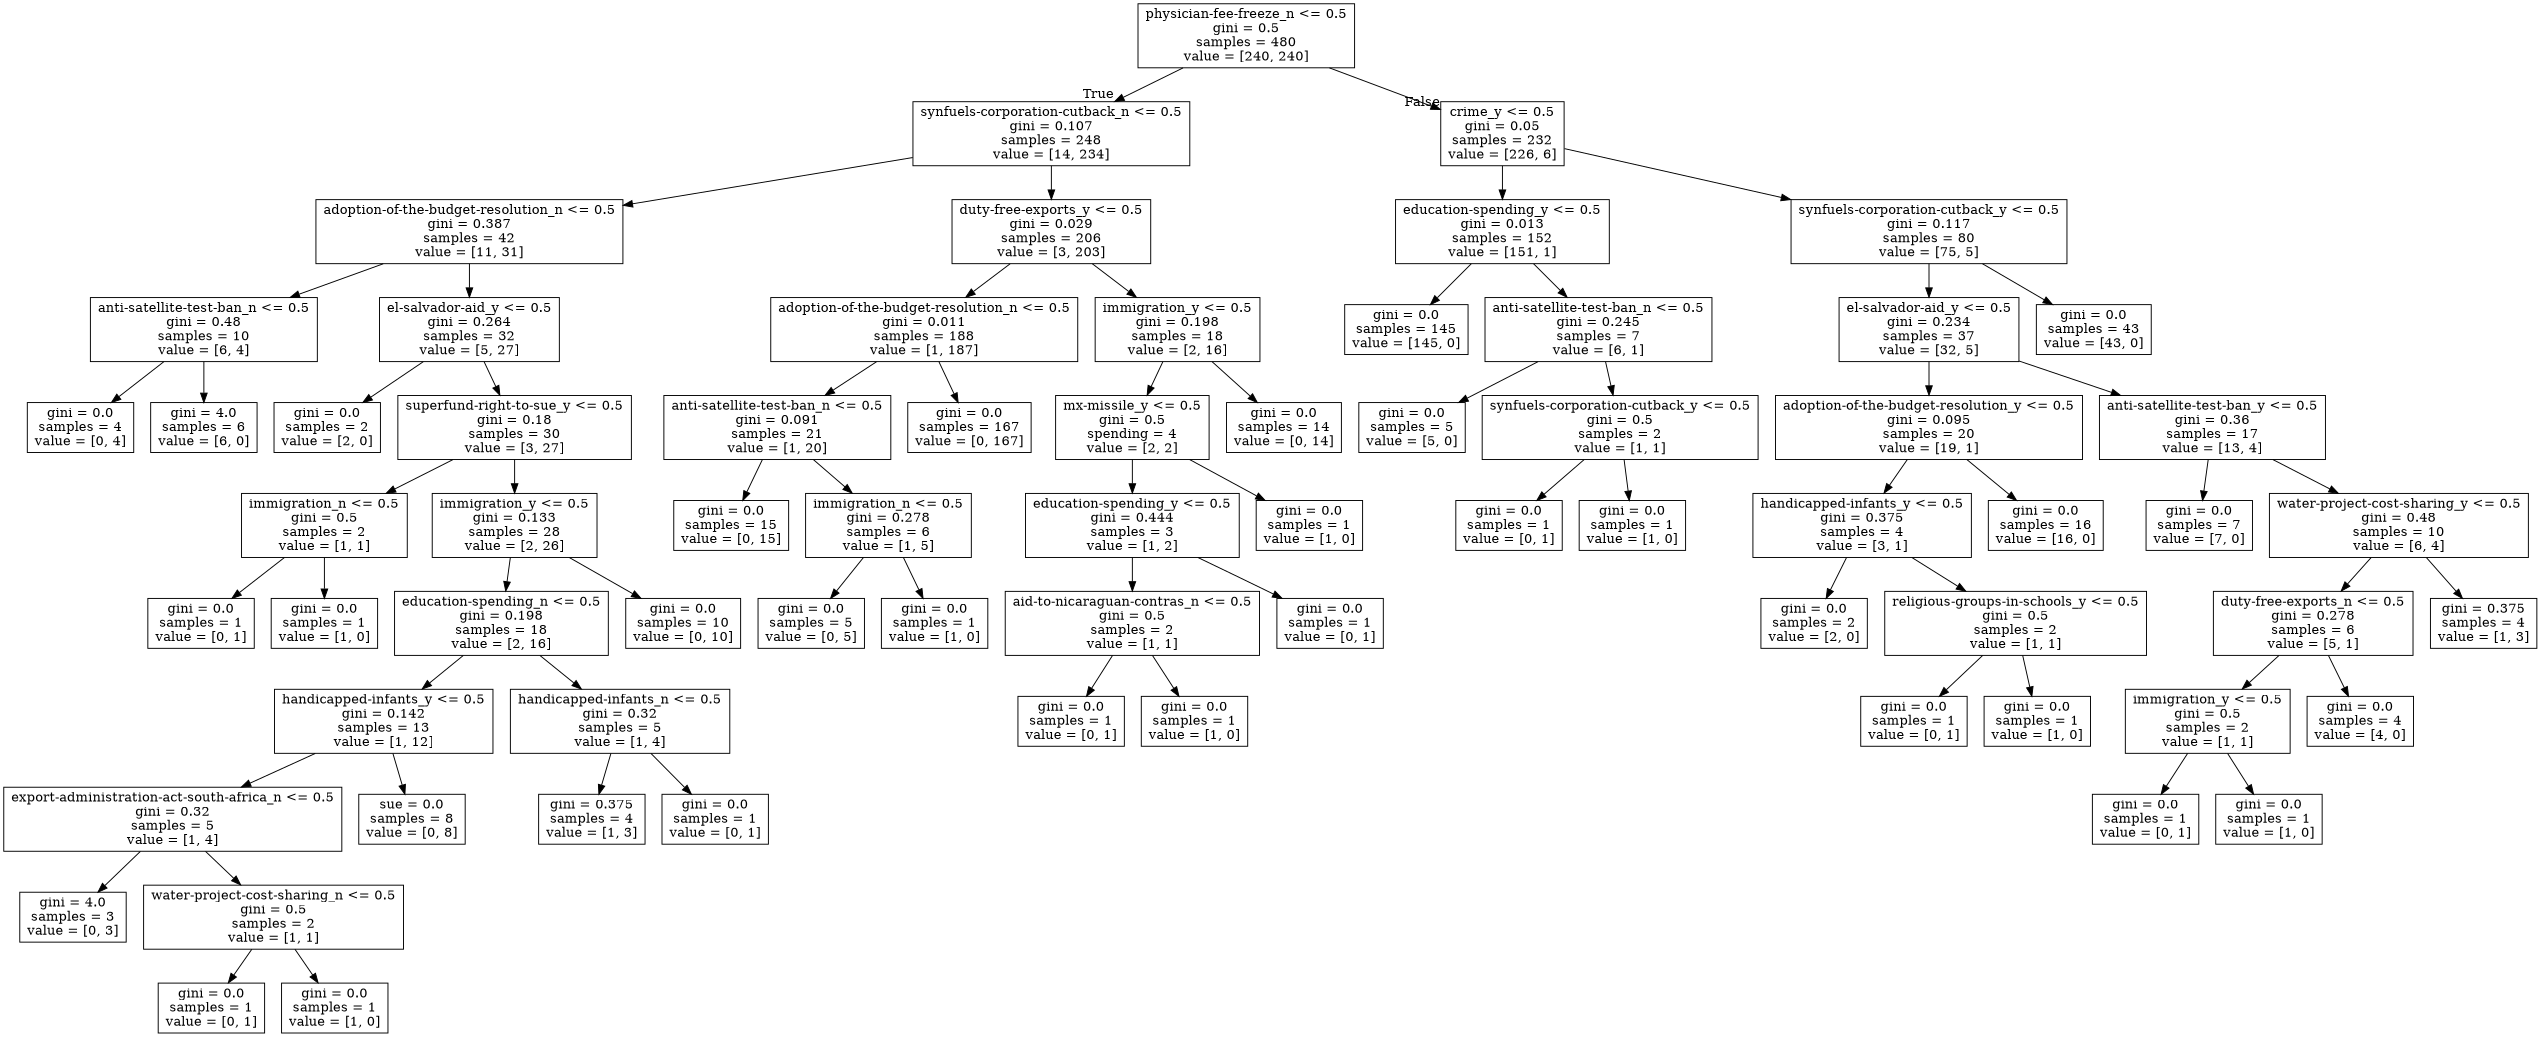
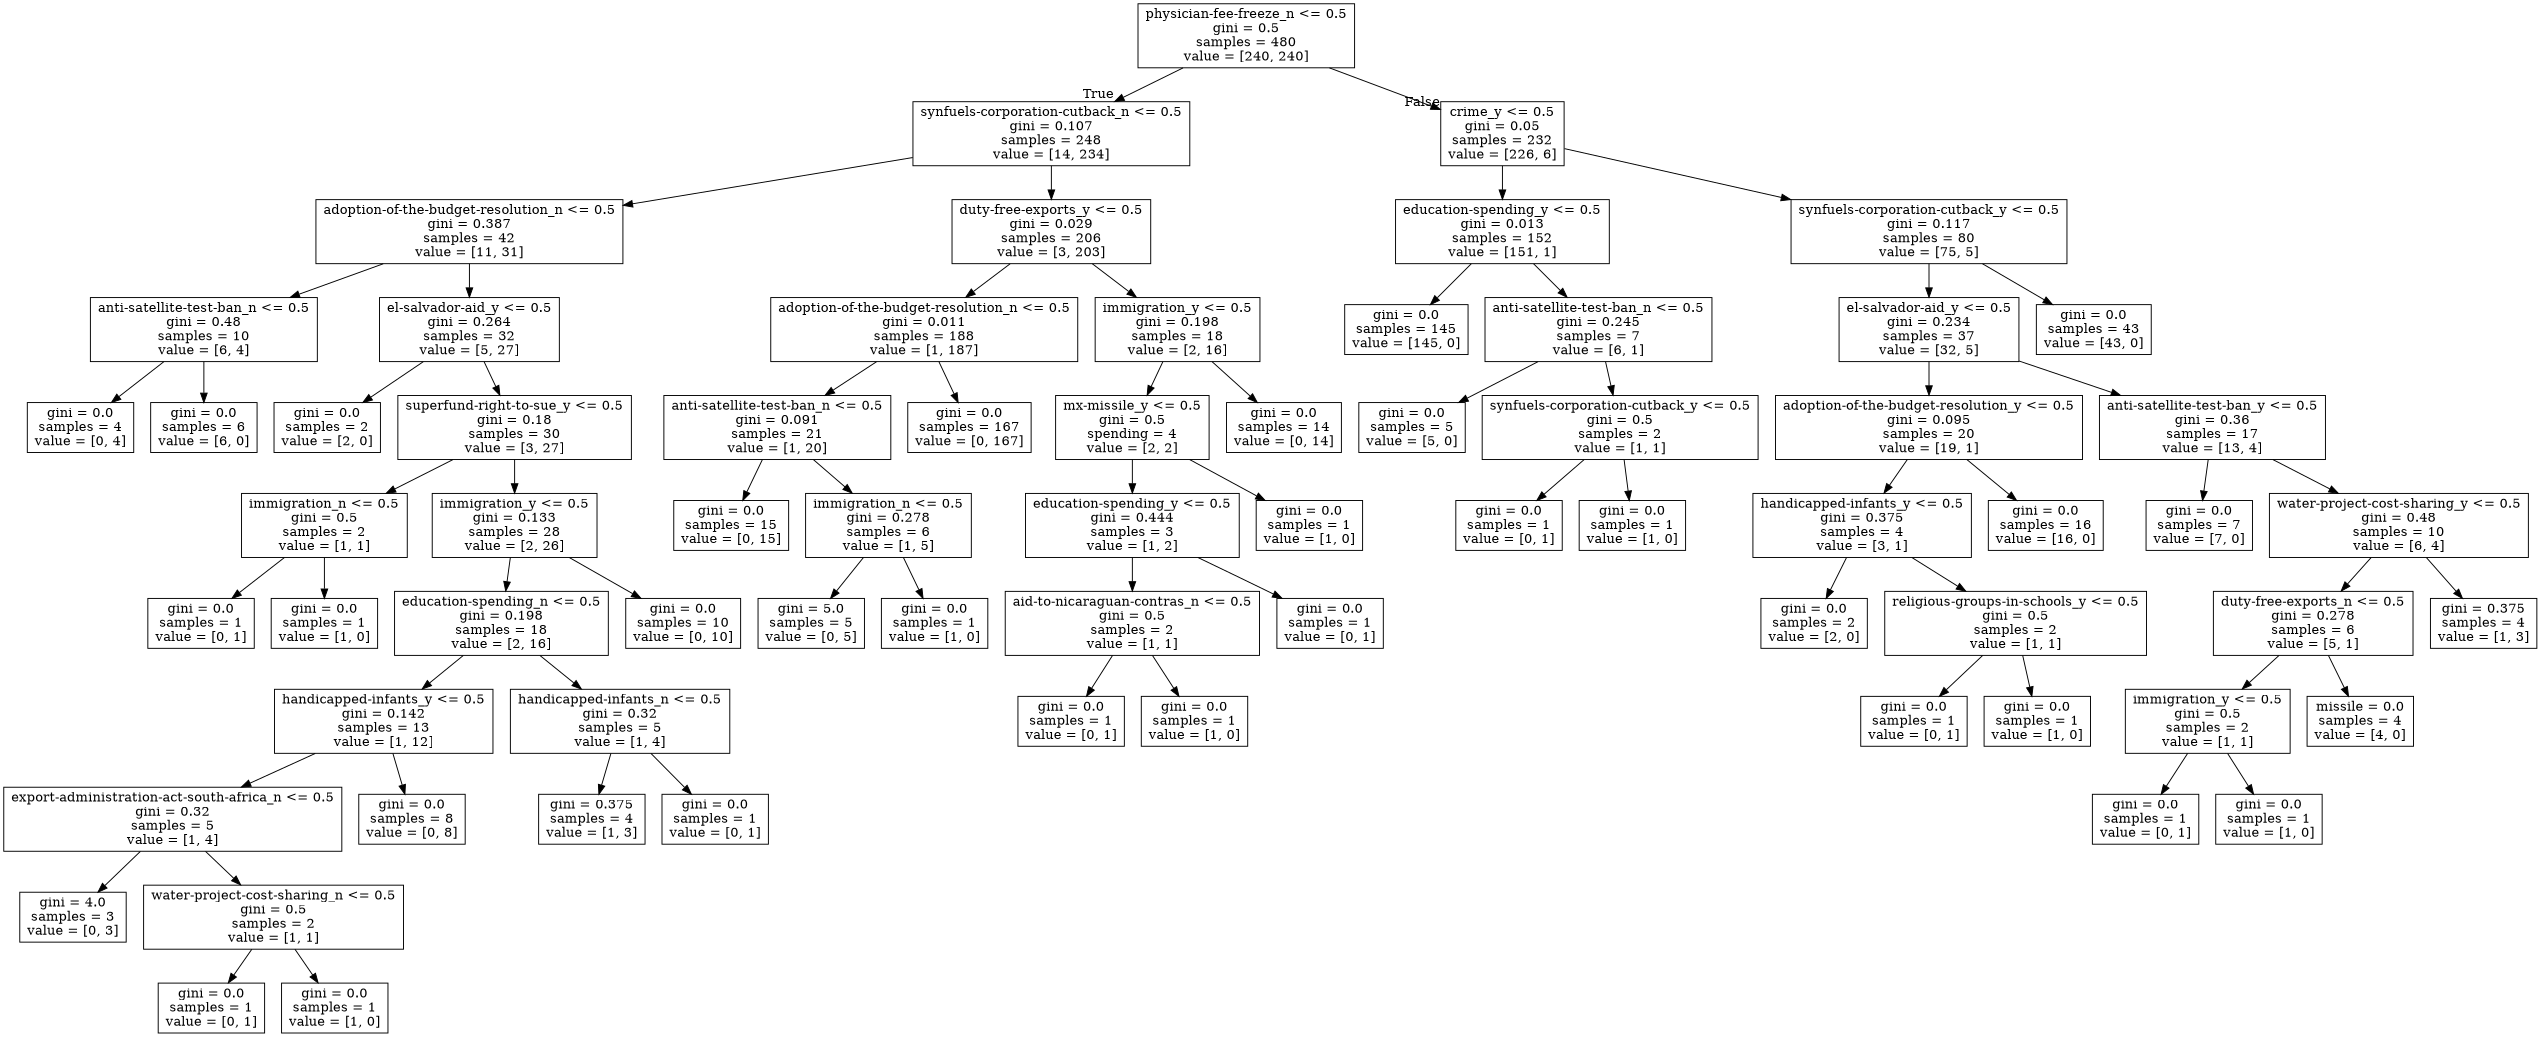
node "gini = 4.0 samples = 6 value = [6, 0]": label "gini = 4.0 samples = 6 value = [6, 0]" -> "gini = 0.0 samples = 6 value = [6, 0]"
node "gini = 0.0 samples = 5 value = [0, 5]": label "gini = 0.0 samples = 5 value = [0, 5]" -> "gini = 5.0 samples = 5 value = [0, 5]"
node "gini = 0.0 samples = 4 value = [4, 0]": label "gini = 0.0 samples = 4 value = [4, 0]" -> "missile = 0.0 samples = 4 value = [4, 0]"
node "sue = 0.0 samples = 8 value = [0, 8]": label "sue = 0.0 samples = 8 value = [0, 8]" -> "gini = 0.0 samples = 8 value = [0, 8]"
